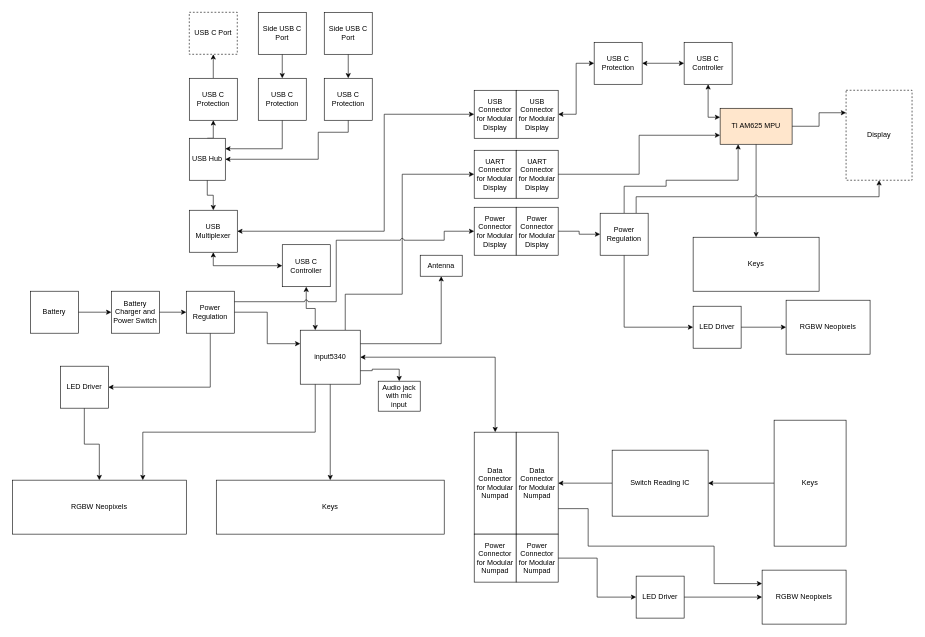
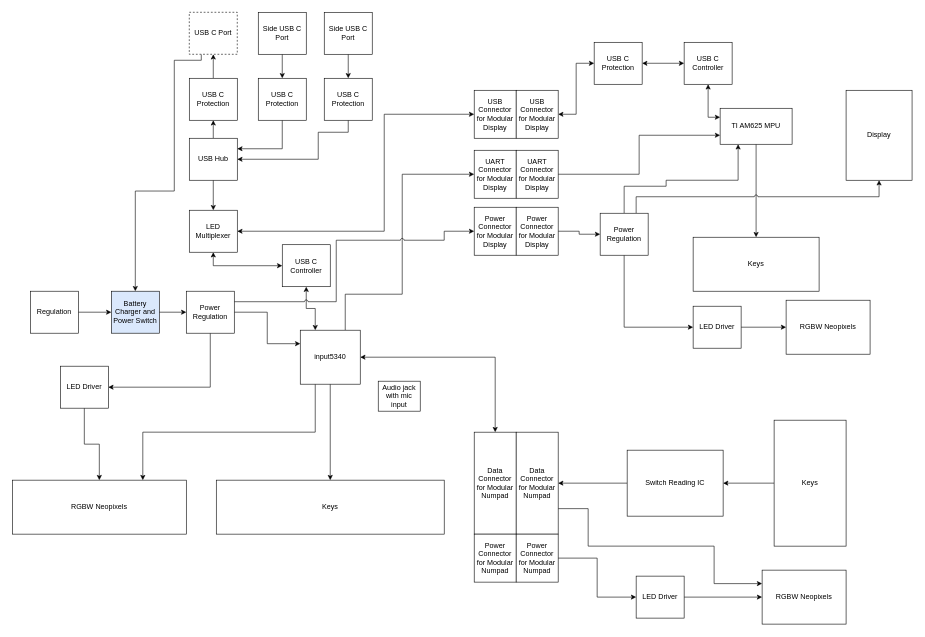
edge "TI AM625 MPU" -> "Display": removed
node "TI AM625 MPU": fillcolor #ffe6cc -> #ffffff
node "Display": style dashed -> solid
node "USB Hub": size 36x42 -> 48x42
edge "USB C Port" -> "Battery Charger and Power Switch": added
node "USB Multiplexer": label "USB Multiplexer" -> "LED Multiplexer"
node "Antenna": removed
node "Battery": label "Battery" -> "Regulation"
node "Battery Charger and Power Switch": fillcolor #ffffff -> #dae8fc
edge "input5340" -> "Antenna": removed
edge "input5340" -> "Audio jack with mic input": removed
node "Switch Reading IC": moved (660, 483) -> (675, 483)
